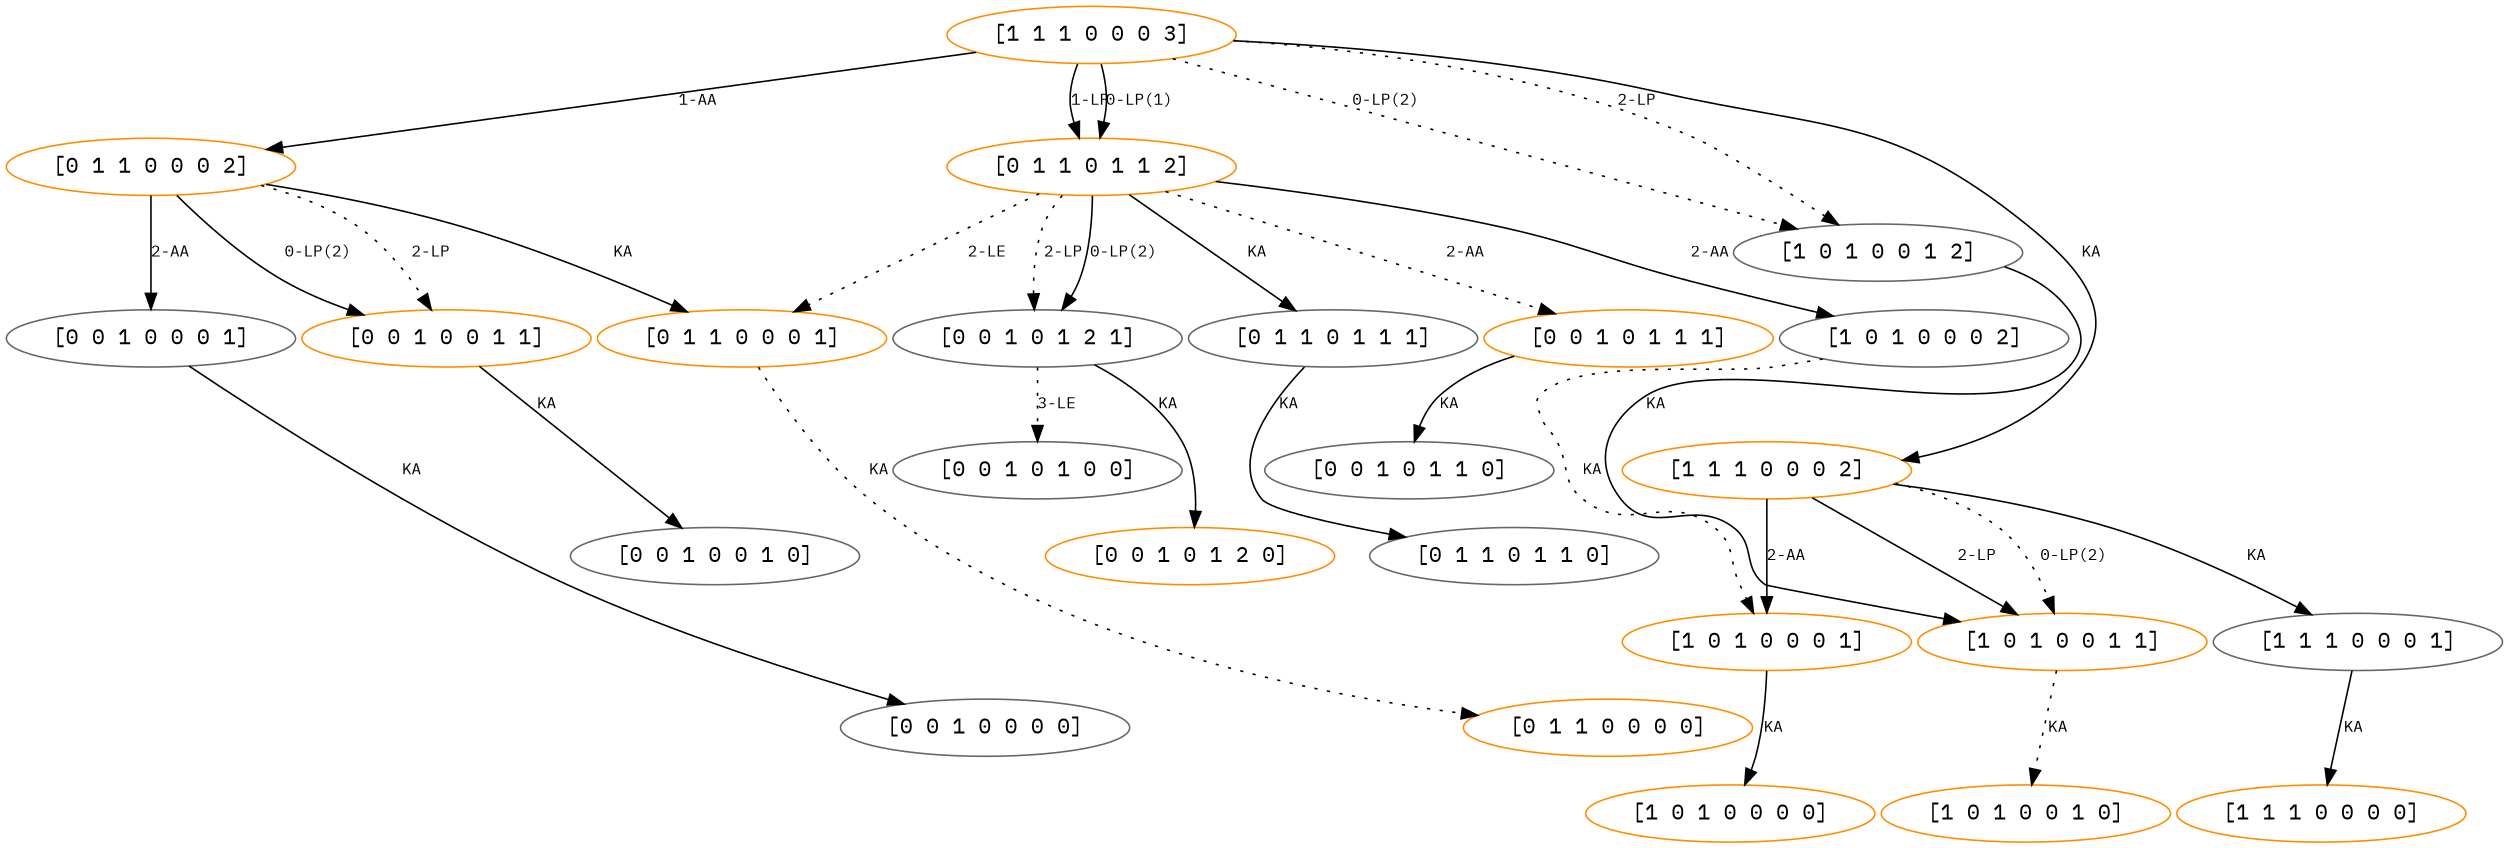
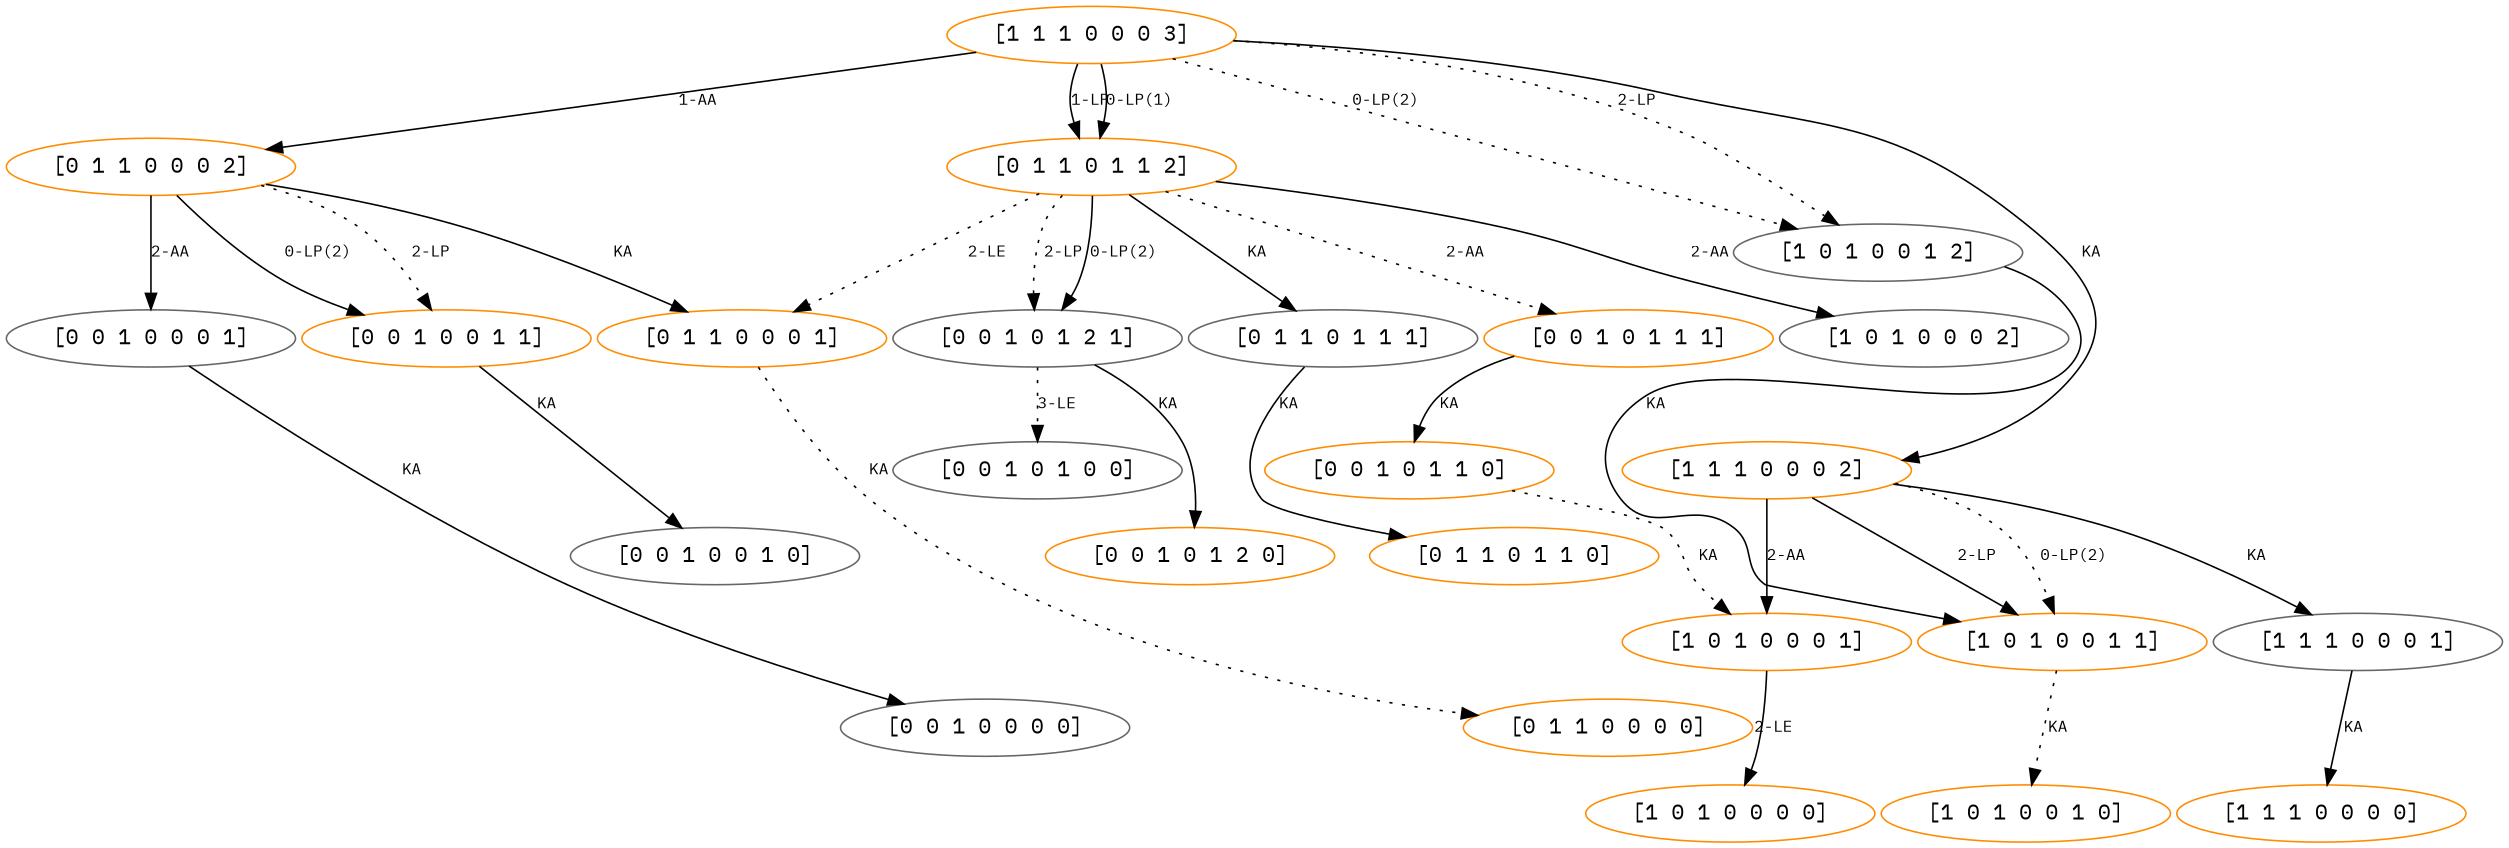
edge "[1 0 1 0 0 0 2]" -> "[1 0 1 0 0 0 1]": now "[0 0 1 0 1 1 0]" -> "[1 0 1 0 0 0 1]"
node "[0 0 1 0 1 1 0]": color gray40 -> darkorange
node "[0 1 1 0 1 1 0]": color gray40 -> darkorange
edge "[1 0 1 0 0 0 1]" -> "[1 0 1 0 0 0 0]": label "KA" -> "2-LE"
